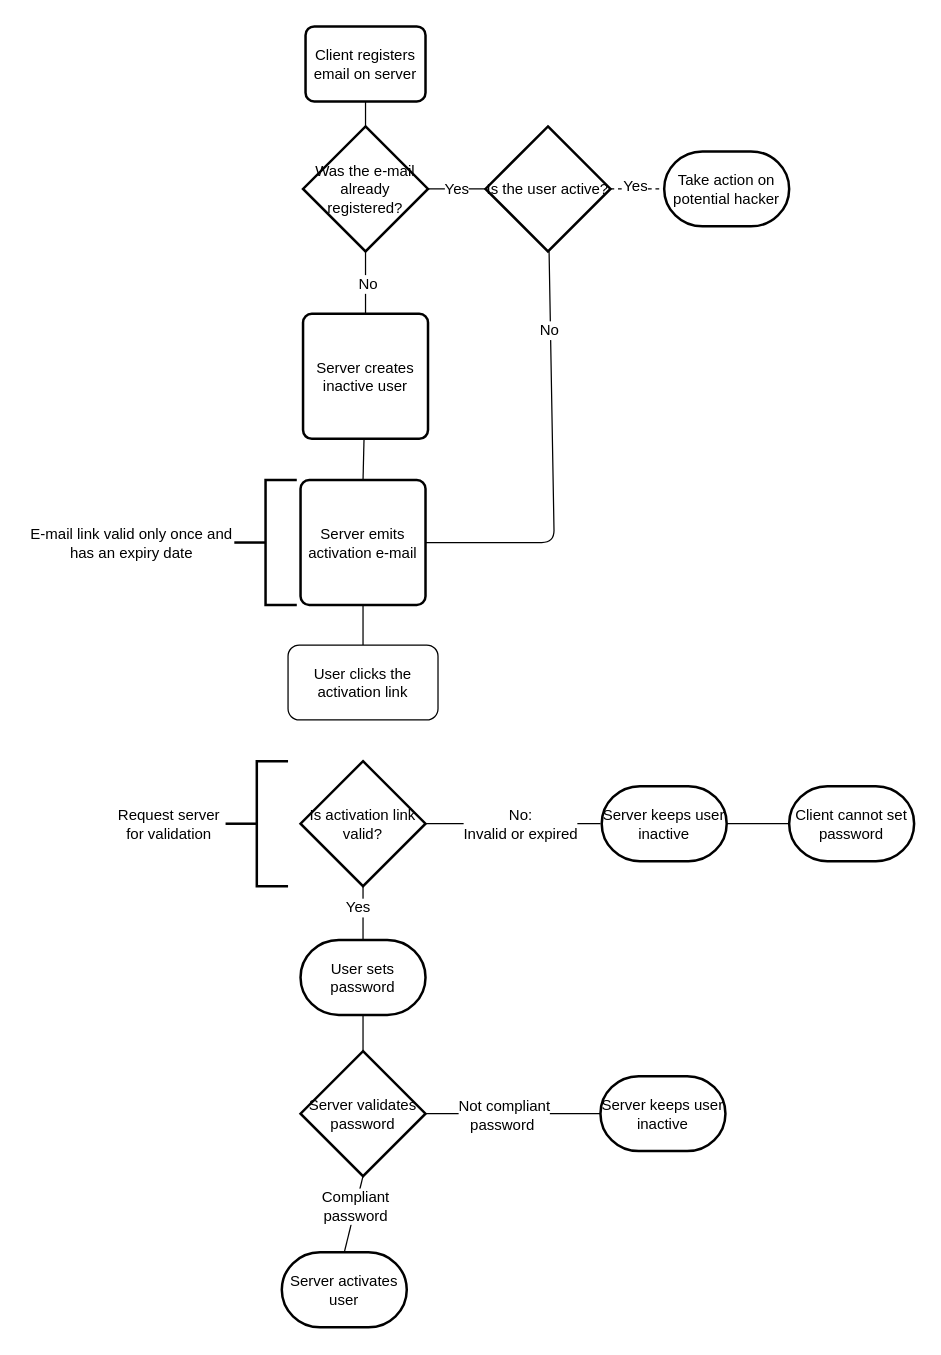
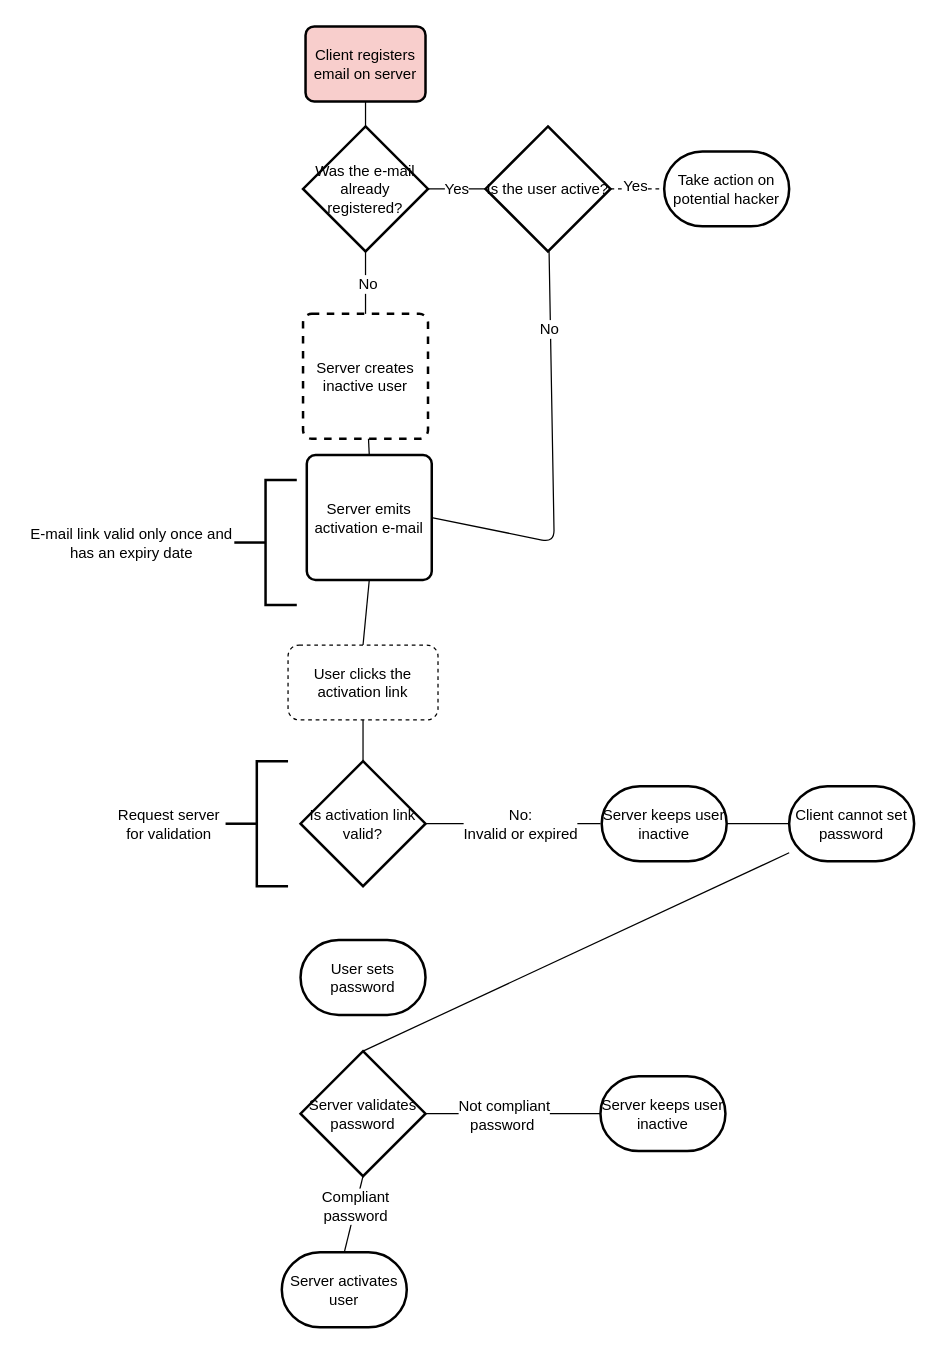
node "Client registers email on server": fillcolor #ffffff -> #f8cecc
node "Server creates inactive user": style solid -> dashed
node "Server emits activation e-mail": moved (363, 543) -> (369, 518)
node "User clicks the activation link": style solid -> dashed
edge "User clicks the activation link" -- "Is activation link valid?": added
edge "Is activation link valid?" -- "User sets password": removed, label "Yes"
edge "User sets password" -- "Server validates password": now "Client cannot set password" -- "Server validates password"
